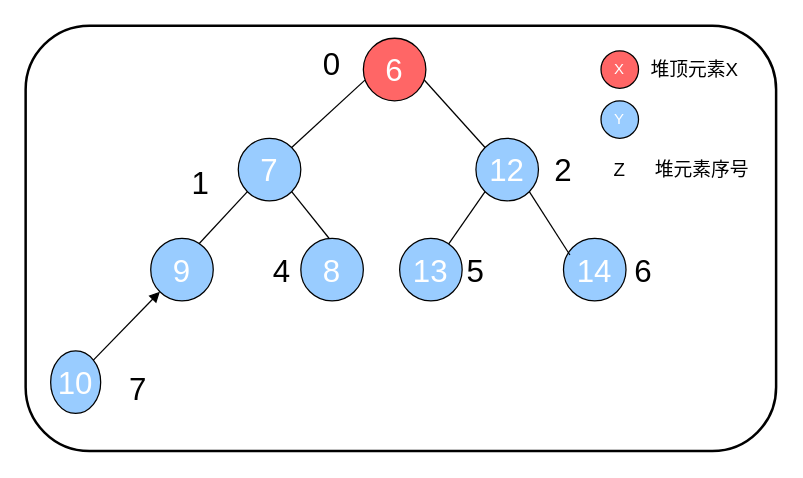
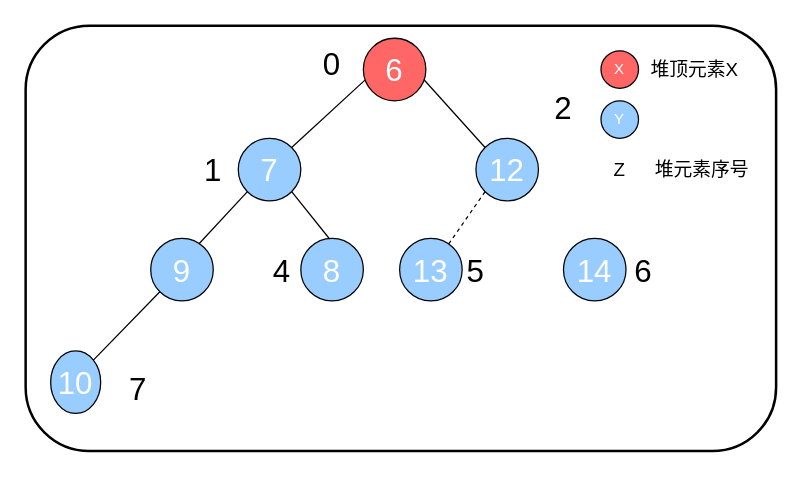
node "2": moved (563, 169) -> (563, 107)
node "1": moved (201, 182) -> (213, 169)
edge "12" -- "13": style solid -> dashed
edge "12" -- "14": removed
edge "10" -> "9": arrowhead block -> none
